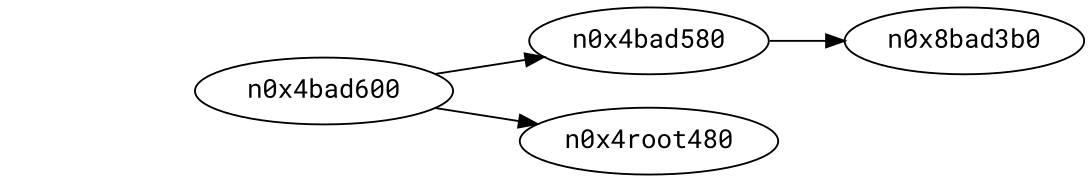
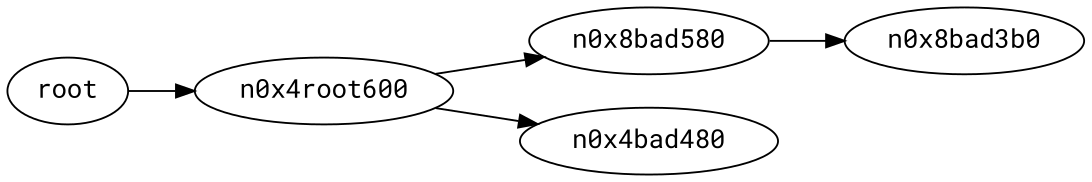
node "n0x4bad580": label "n0x4bad580" -> "n0x8bad580"
node "root": added
node "n0x4bad600": label "n0x4bad600" -> "n0x4root600"
node "n0x4root480": label "n0x4root480" -> "n0x4bad480"
